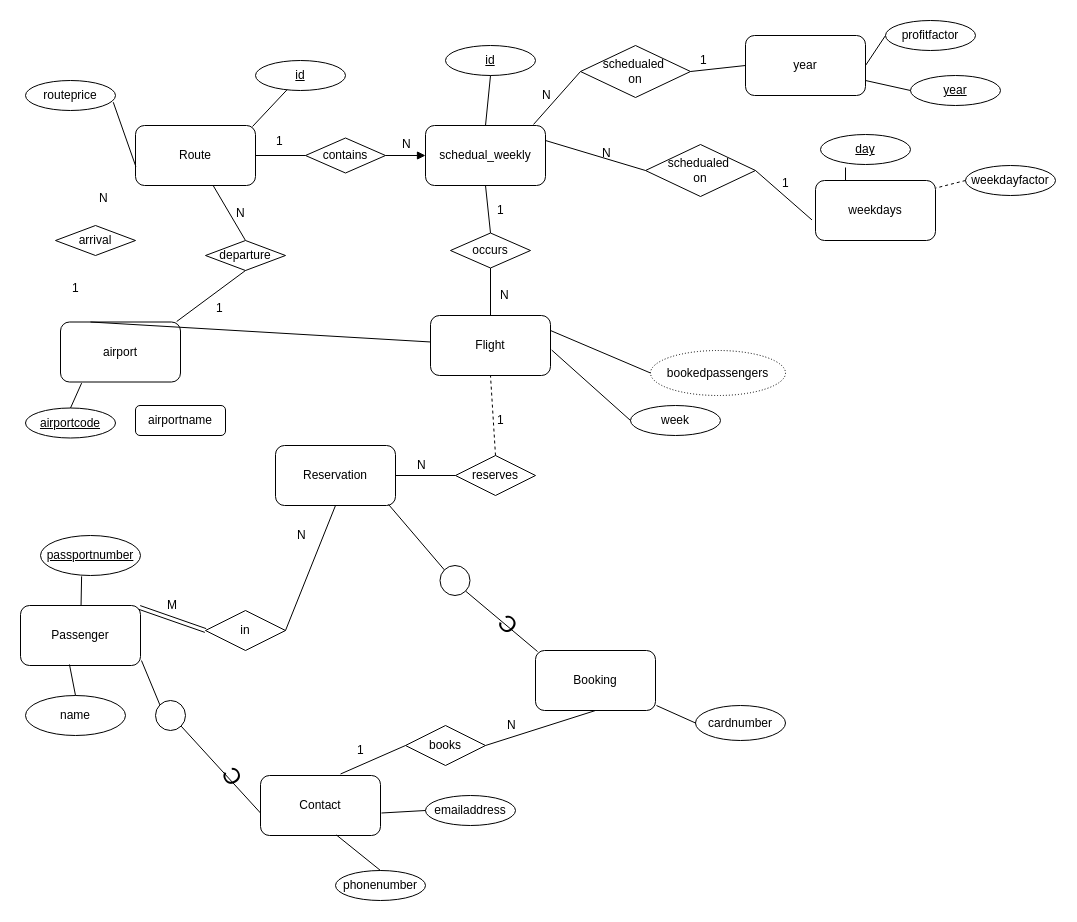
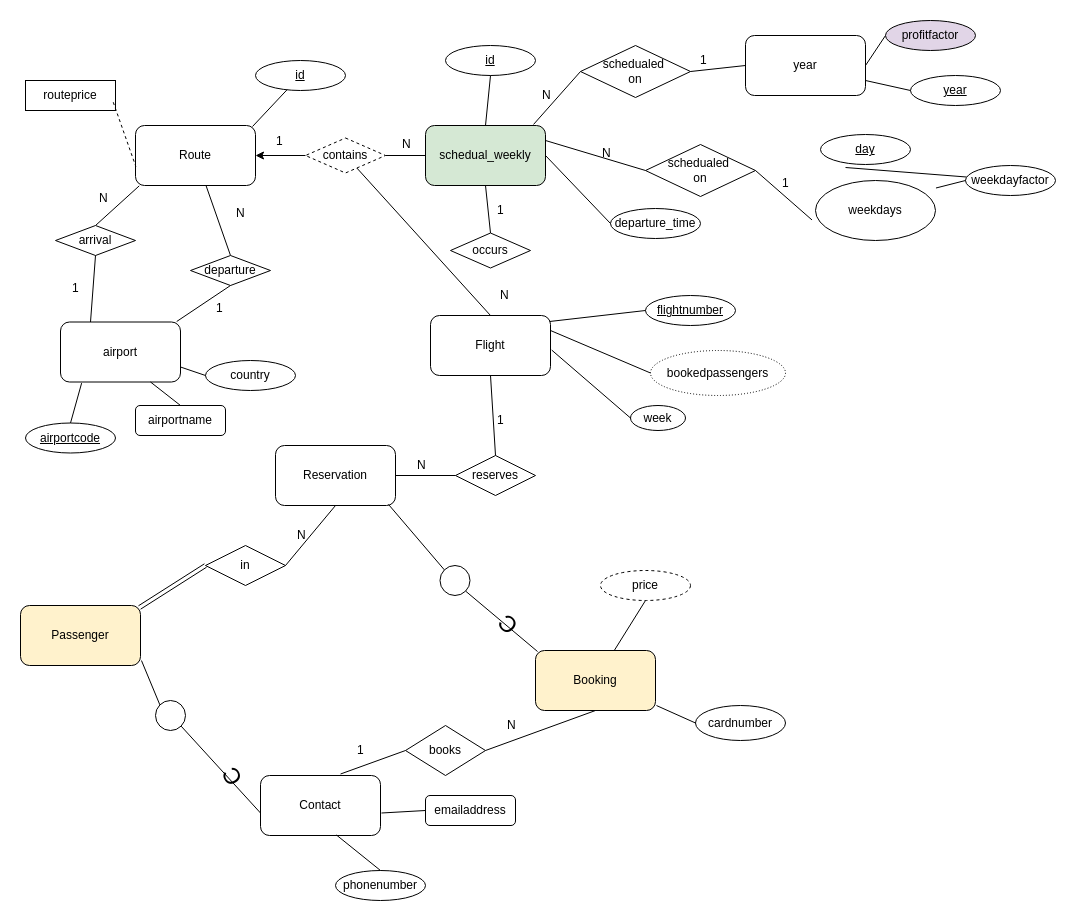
node "profitfactor": fillcolor #ffffff -> #e1d5e7
node "routeprice": shape ellipse -> rectangle
edge "routeprice" -- "Route": style solid -> dashed
edge "Route" -- "contains": arrowhead none -> classic
node "contains": style solid -> dashed
edge "contains" -> "schedual_weekly": arrowhead block -> none
node "schedual_weekly": fillcolor #ffffff -> #d5e8d4
edge "day" -- "weekdays": now "day" -- "weekdayfactor"
edge "weekdayfactor" -- "weekdays": style dashed -> solid
edge "schedual_weekly" -- "departure_time": added
edge "Route" -- "arrival": added
node "weekdays": shape rounded rectangle -> ellipse
node "departure_time": added
node "departure": moved (246, 256) -> (231, 271)
edge "occurs" -- "Flight": now "contains" -- "Flight"
node "flightnumber": added
edge "flightnumber" -- "Flight": added
edge "Flight" -- "airport": now "arrival" -- "airport"
edge "airport" -- "country": added
node "country": added
edge "airport" -- "airportname": added
edge "Flight" -- "reserves": style dashed -> solid
node "week": size 90x30 -> 55x25
node "airportcode": moved (71, 423) -> (71, 438)
node "passportnumber": removed
node "price": added
edge "passportnumber" -- "Passenger": removed
node "M": removed
edge "price" -- "Booking": added
node "in": moved (246, 631) -> (246, 566)
node "Passenger": fillcolor #ffffff -> #fff2cc
edge "Passenger" -- "name": removed
node "Booking": fillcolor #ffffff -> #fff2cc
node "name": removed
node "books": size 80x40 -> 80x50
node "emailaddress": shape ellipse -> rounded rectangle
